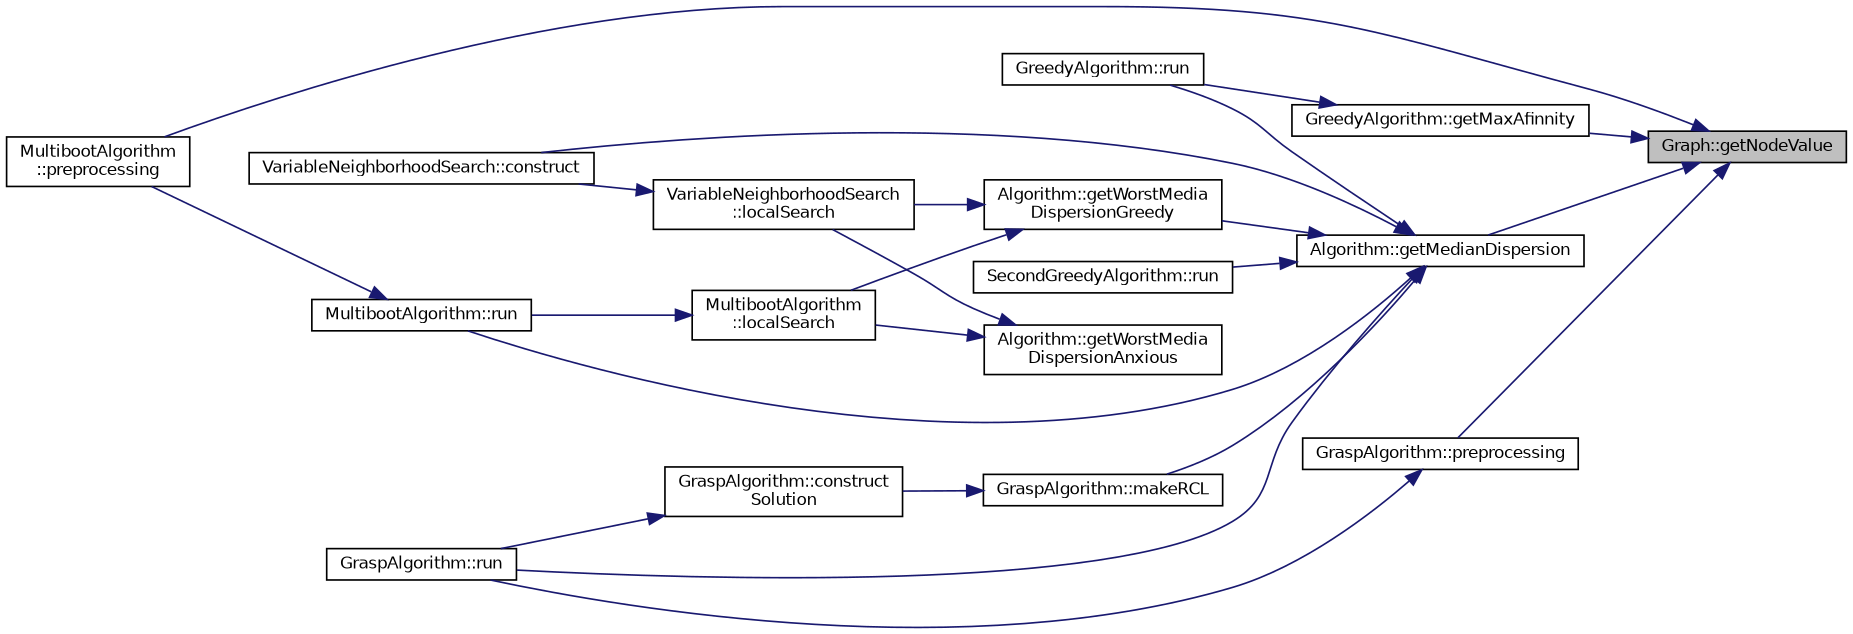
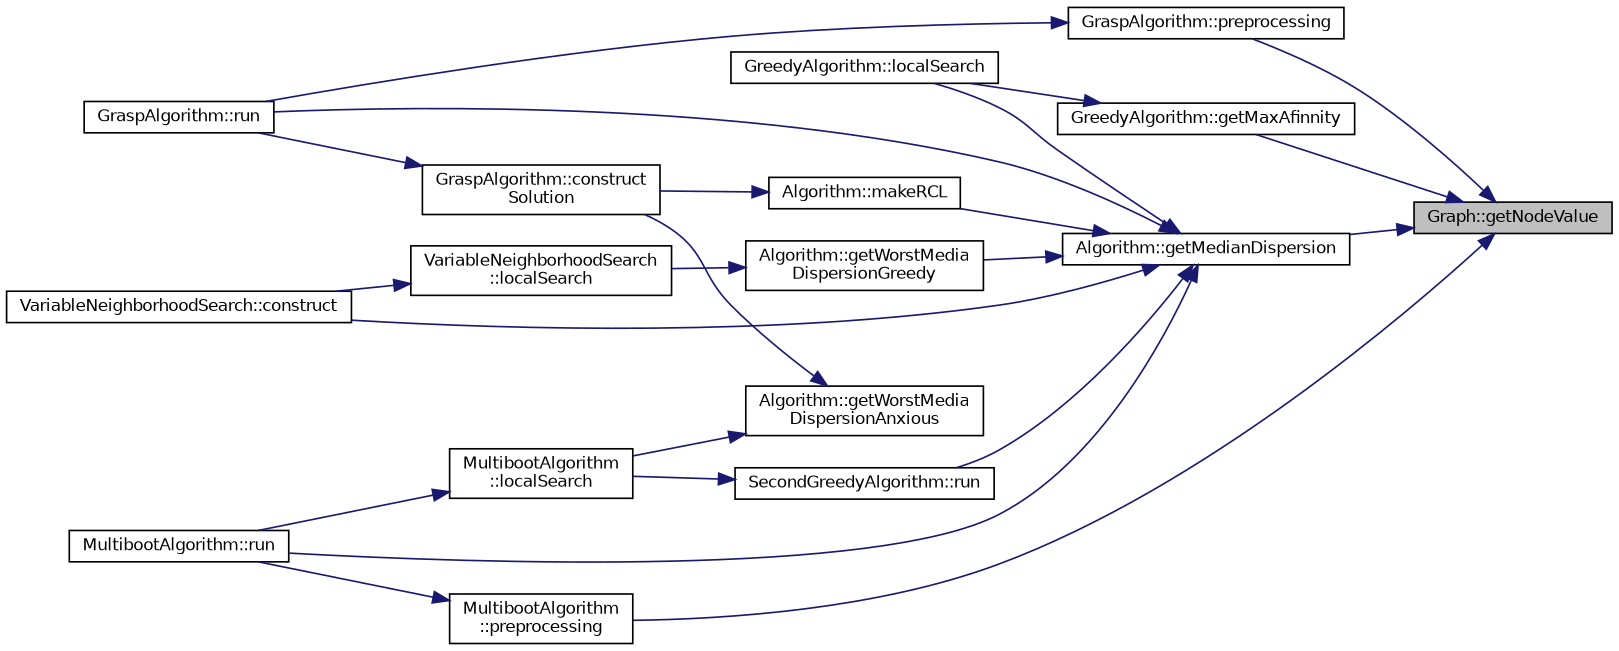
node "GreedyAlgorithm::run": label "GreedyAlgorithm::run" -> "GreedyAlgorithm::localSearch"
edge "MultibootAlgorithm ::preprocessing" -> "MultibootAlgorithm::run": reversed
edge "MultibootAlgorithm ::localSearch" -> "Algorithm::getWorstMedia DispersionGreedy": now "MultibootAlgorithm ::localSearch" -> "SecondGreedyAlgorithm::run"
edge "VariableNeighborhoodSearch ::localSearch" -> "Algorithm::getWorstMedia DispersionAnxious": now "GraspAlgorithm::construct Solution" -> "Algorithm::getWorstMedia DispersionAnxious"
node "GraspAlgorithm::makeRCL": label "GraspAlgorithm::makeRCL" -> "Algorithm::makeRCL"
